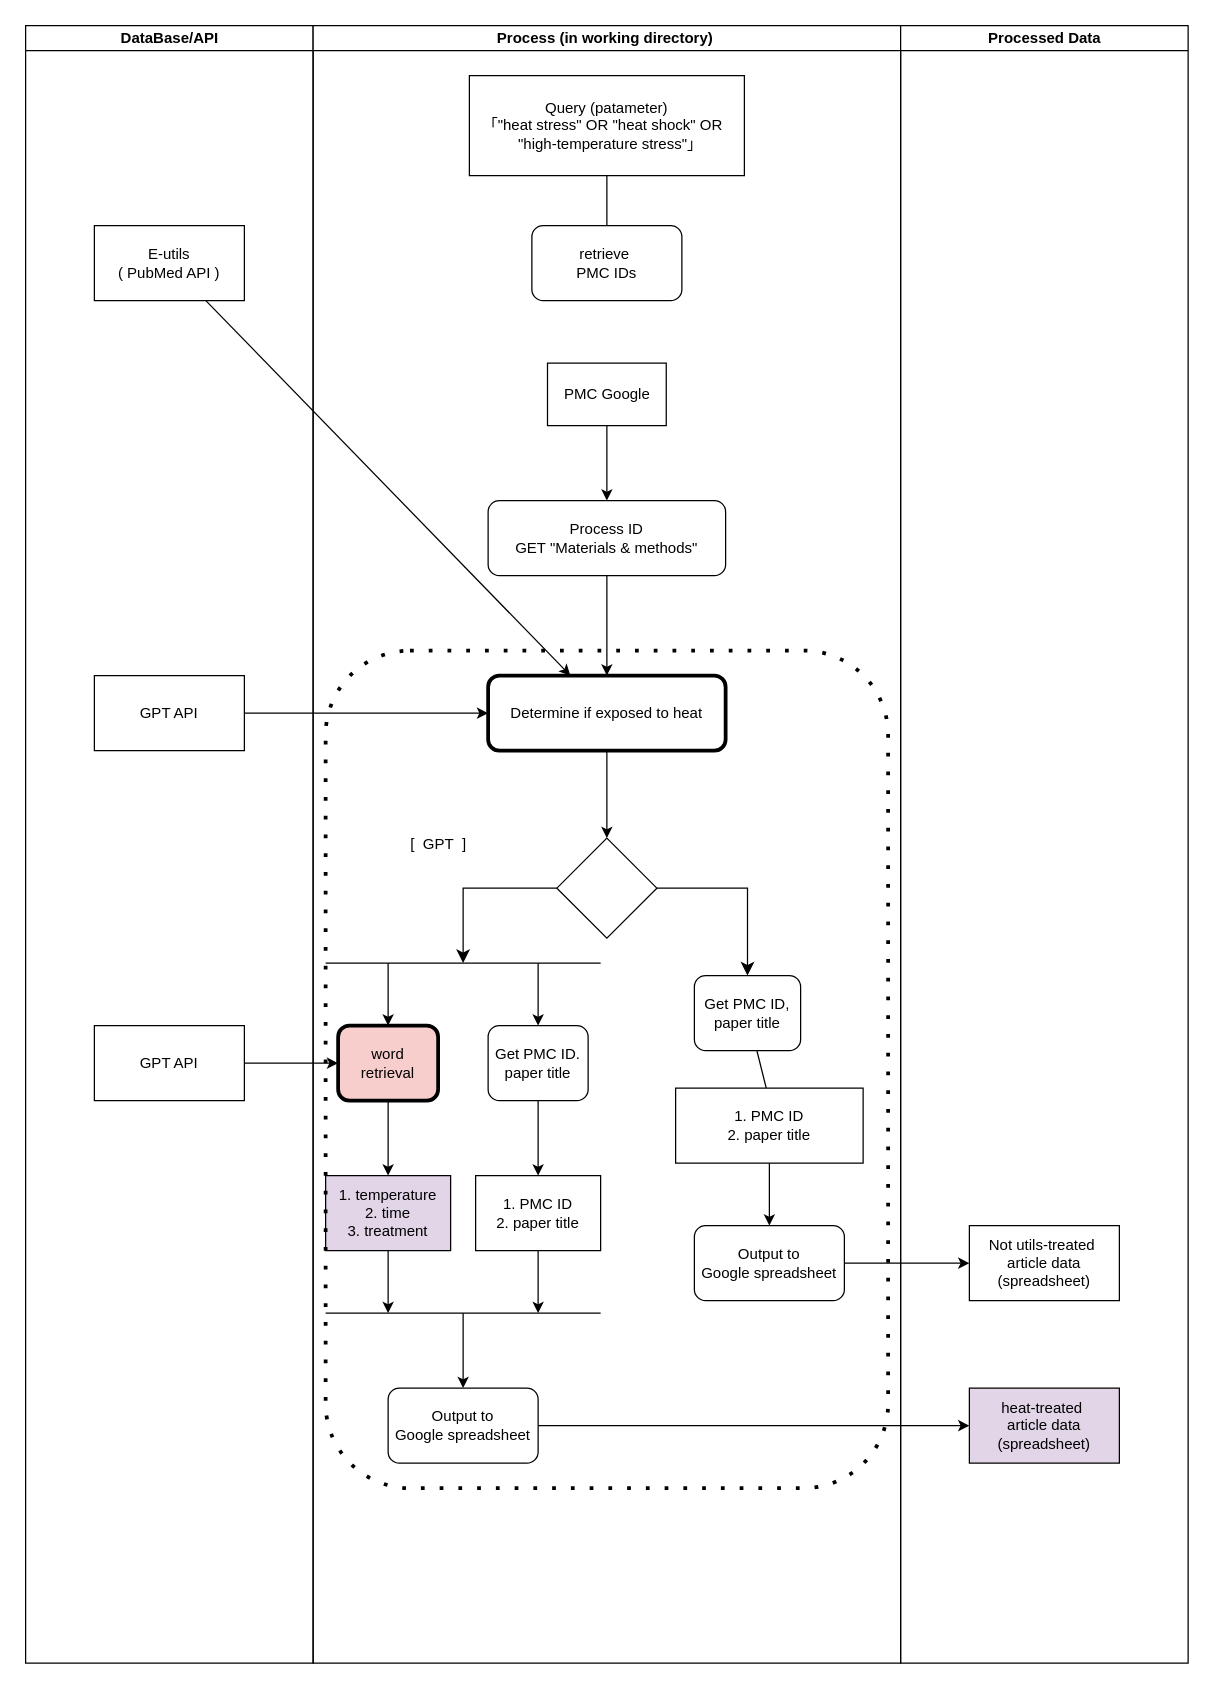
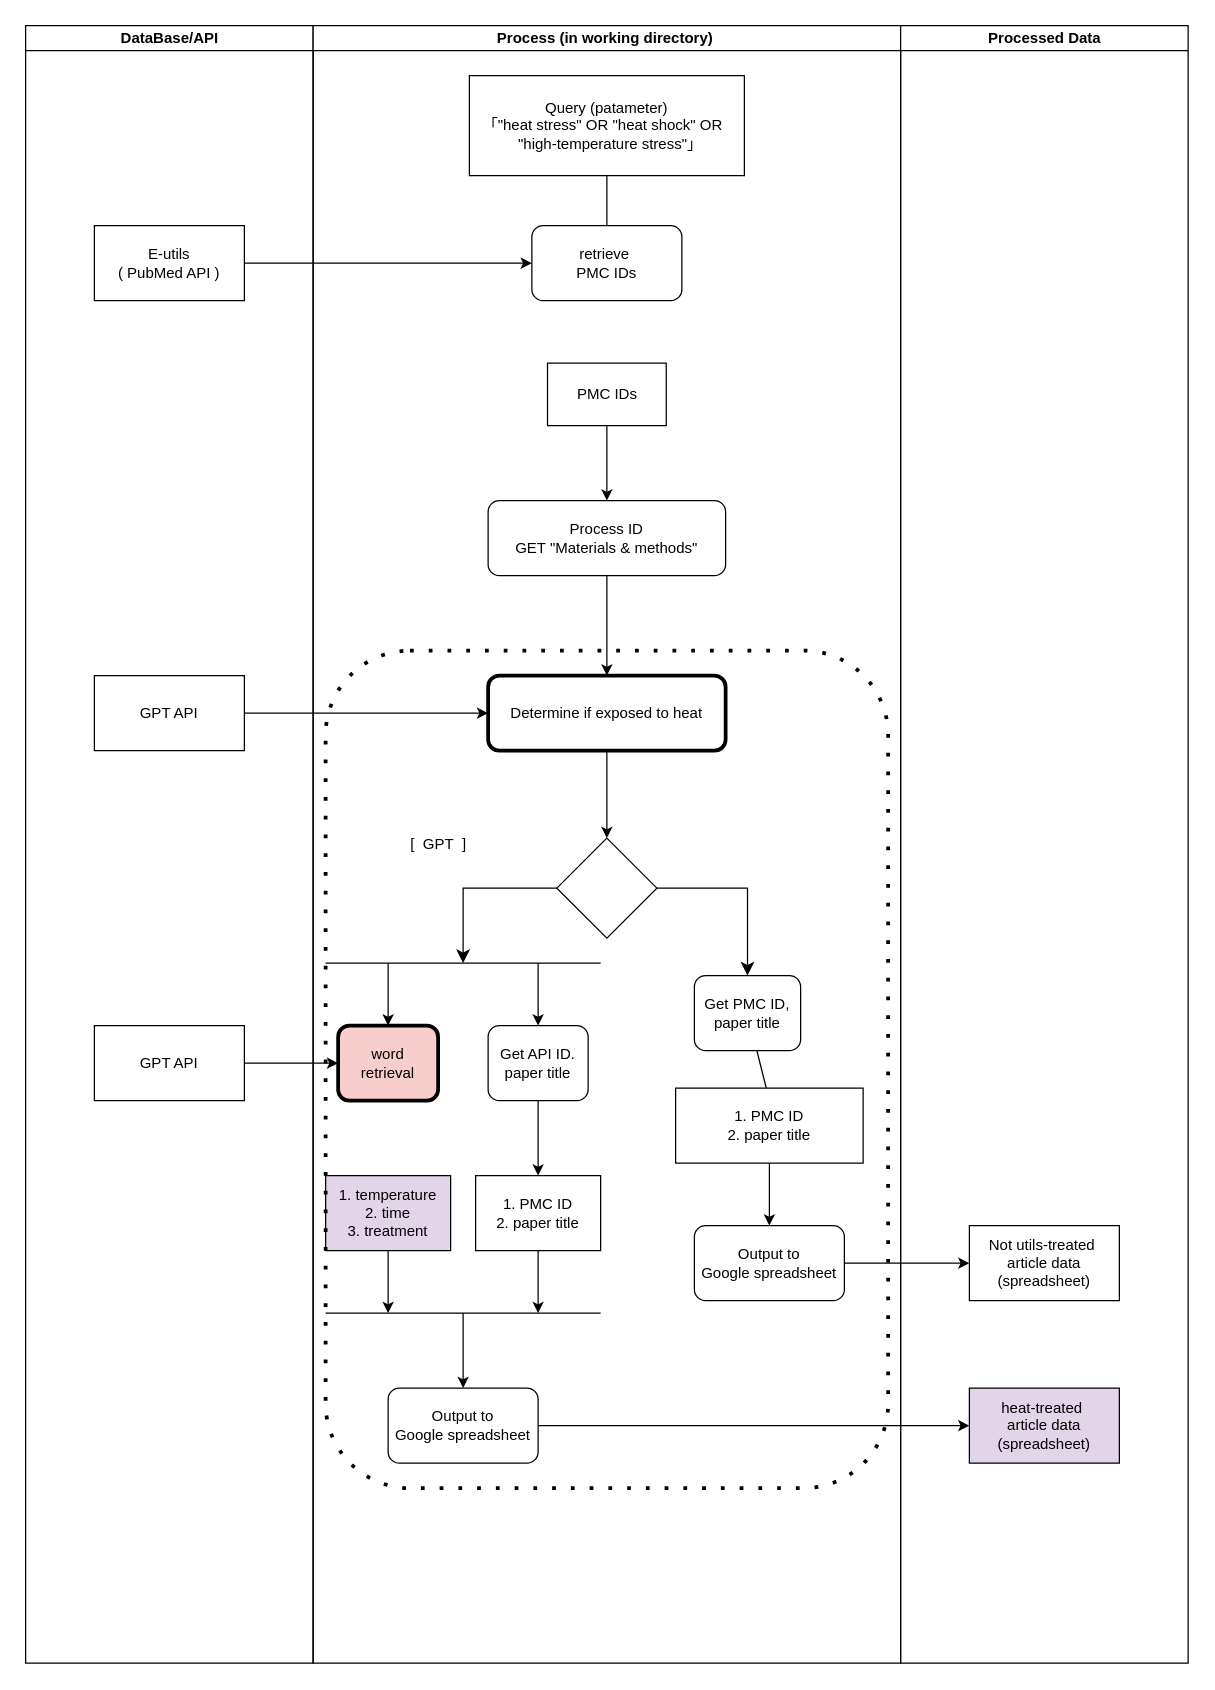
node "PMC Google": label "PMC Google" -> "PMC IDs"
edge "E-utils ( PubMed API )" -> "Determine if exposed to heat": now "E-utils ( PubMed API )" -> "retrieve PMC IDs"
node "Get PMC ID. paper title": label "Get PMC ID. paper title" -> "Get API ID. paper title"
edge "word retrieval" -> "1. temperature 2. time 3. treatment": removed
